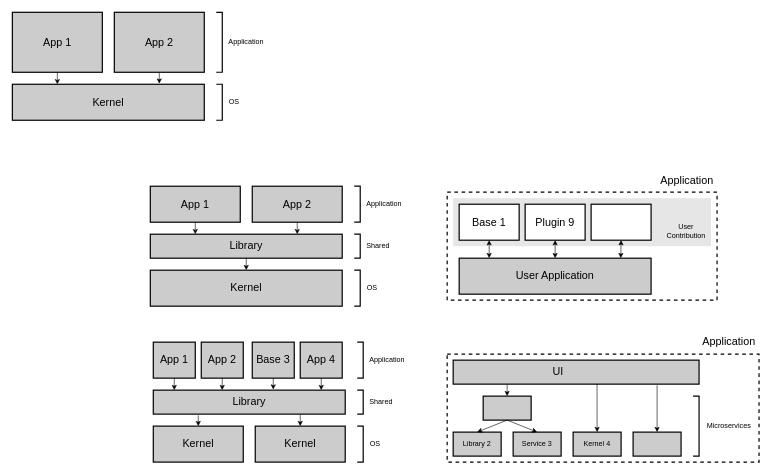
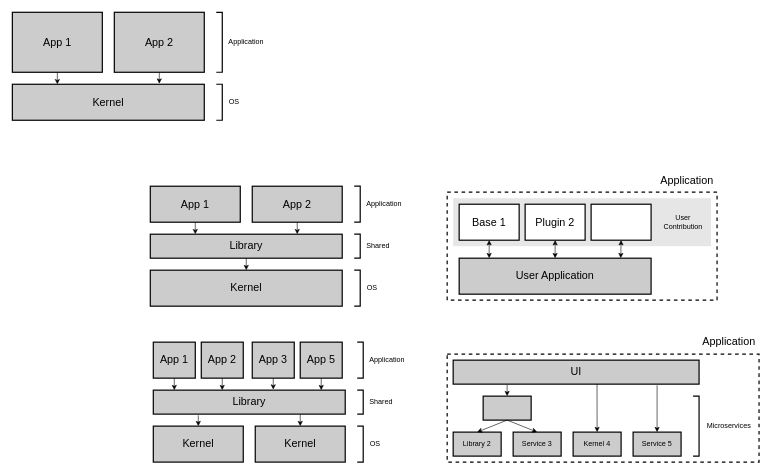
node "Plugin 9": label "Plugin 9" -> "Plugin 2"
node "User Contribution": moved (686, 231) -> (683, 222)
node "Base 3": label "Base 3" -> "App 3"
node "App 4": label "App 4" -> "App 5"
node "UI": moved (558, 372) -> (576, 372)
node "Service 5": added
